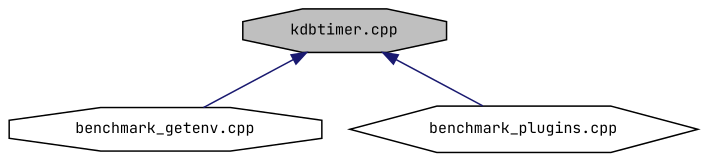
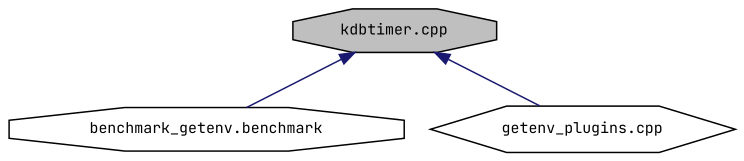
node "benchmark_getenv.cpp": label "benchmark_getenv.cpp" -> "benchmark_getenv.benchmark"
node "benchmark_plugins.cpp": label "benchmark_plugins.cpp" -> "getenv_plugins.cpp"
